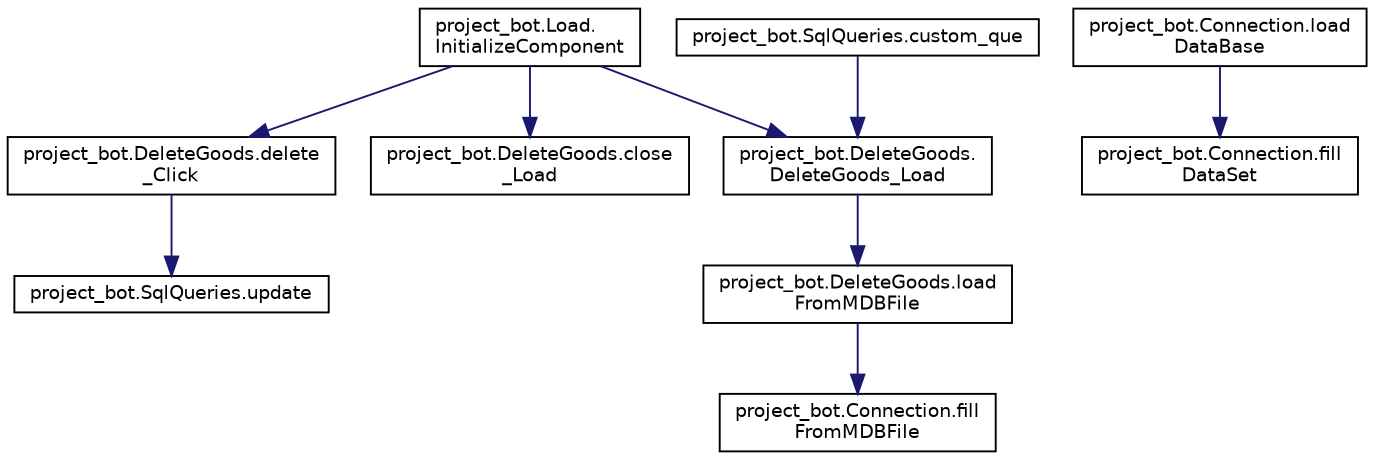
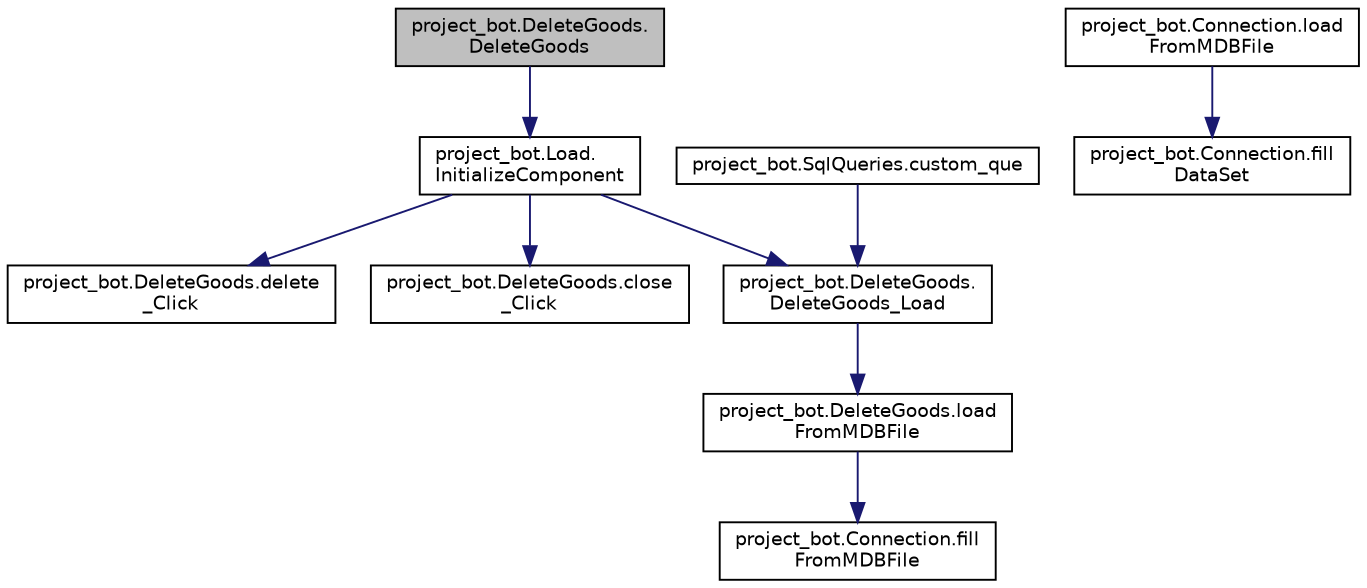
node "project_bot.DeleteGoods. DeleteGoods": added
node "project_bot.Connection.load DataBase": label "project_bot.Connection.load DataBase" -> "project_bot.Connection.load FromMDBFile"
node "project_bot.DeleteGoods.close _Load": label "project_bot.DeleteGoods.close _Load" -> "project_bot.DeleteGoods.close _Click"
node "project_bot.SqlQueries.update": removed
